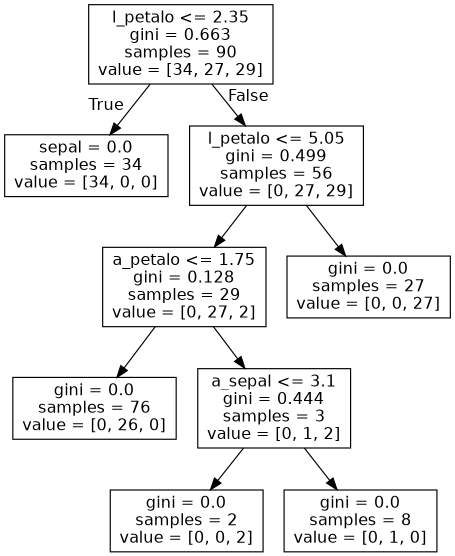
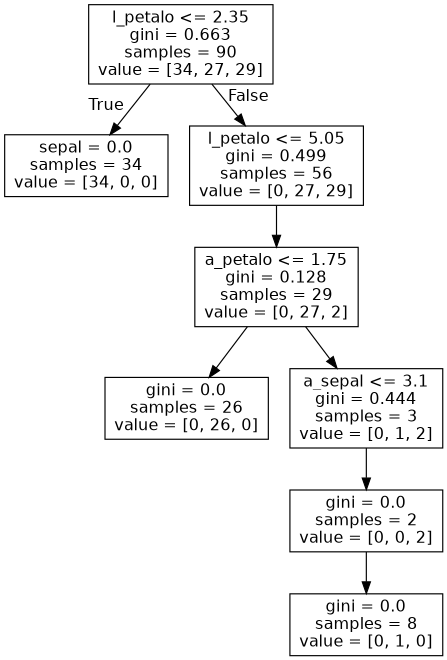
node "gini = 0.0 samples = 27 value = [0, 0, 27]": removed
node "gini = 0.0 samples = 76 value = [0, 26, 0]": label "gini = 0.0 samples = 76 value = [0, 26, 0]" -> "gini = 0.0 samples = 26 value = [0, 26, 0]"
edge "a_sepal <= 3.1 gini = 0.444 samples = 3 value = [0, 1, 2]" -> "gini = 0.0 samples = 8 value = [0, 1, 0]": now "gini = 0.0 samples = 2 value = [0, 0, 2]" -> "gini = 0.0 samples = 8 value = [0, 1, 0]"
